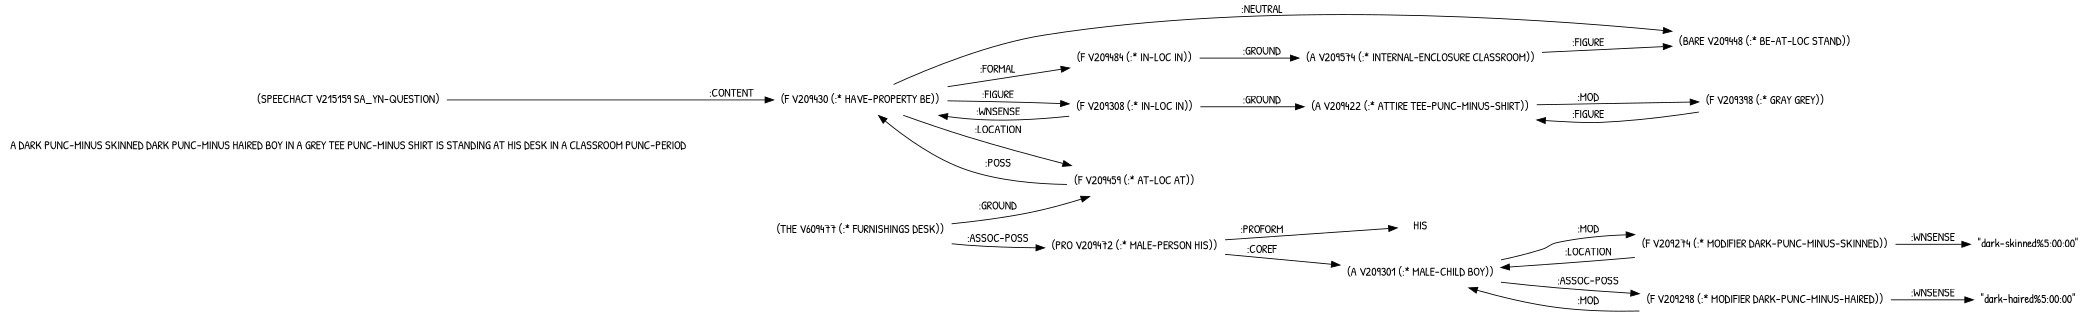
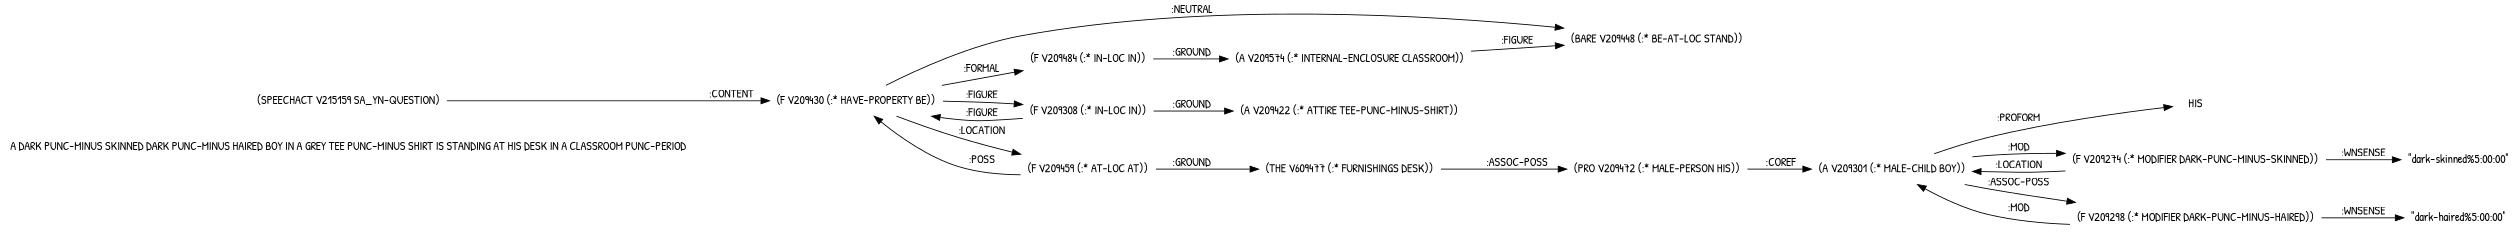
node "(F V209398 (:* GRAY GREY))": removed
edge "(F V209308 (:* IN-LOC IN))" -> "(F V209430 (:* HAVE-PROPERTY BE))": label ":WNSENSE" -> ":FIGURE"
edge "(THE V609477 (:* FURNISHINGS DESK))" -> "(F V209459 (:* AT-LOC AT))": reversed
edge "(PRO V209472 (:* MALE-PERSON HIS))" -> "HIS": now "(A V209301 (:* MALE-CHILD BOY))" -> "HIS"
